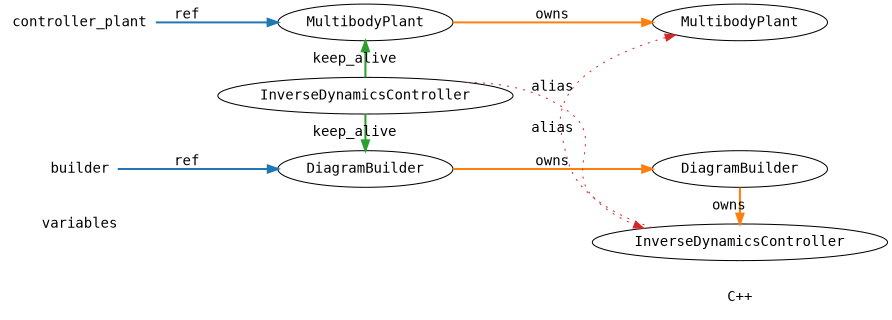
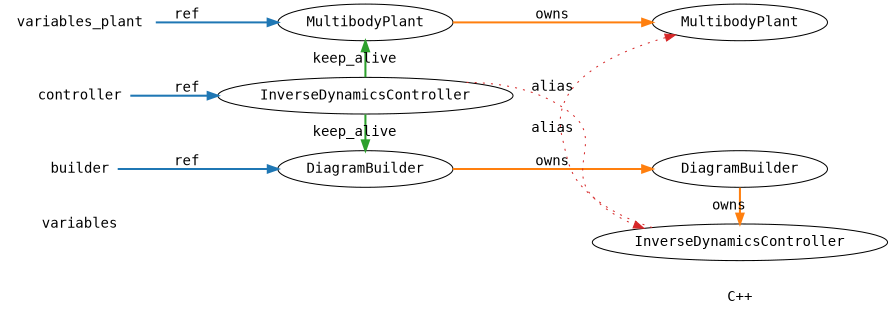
node "controller_plant": label "controller_plant" -> "variables_plant"
node "controller": added
